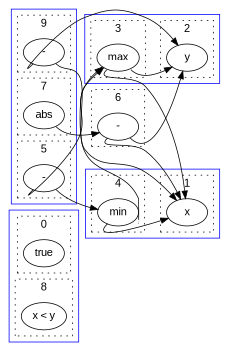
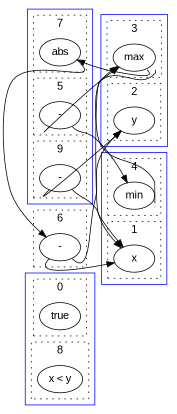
edge "max" -> "y": now "max" -> "abs"
edge "min" -> "x": removed
